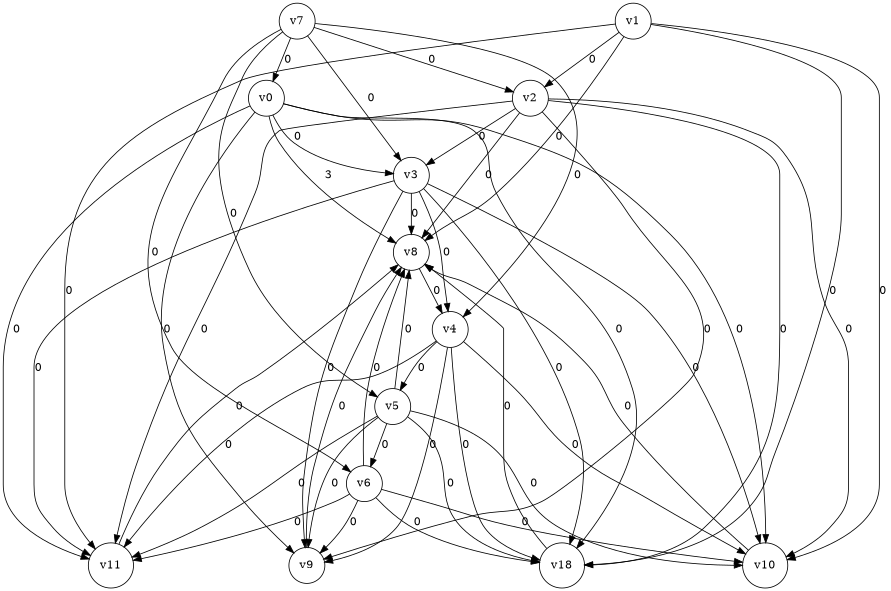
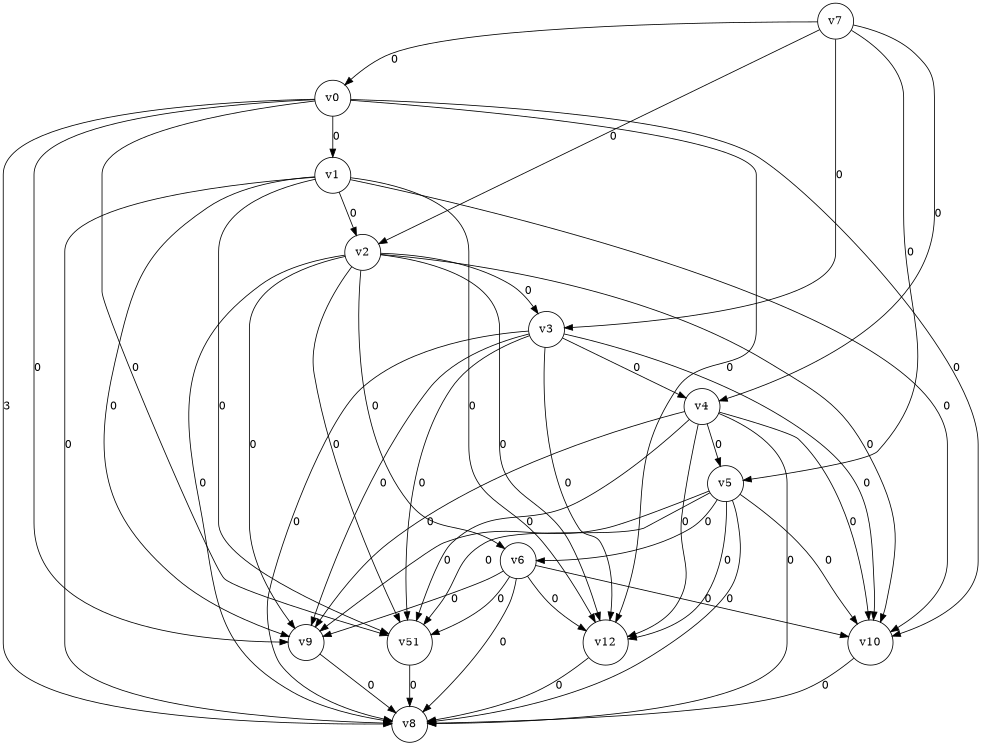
edge "v0" -> "v3": now "v0" -> "v1"
edge "v7" -> "v6": now "v2" -> "v6"
edge "v8" -> "v4": reversed
edge "v1" -> "v9": added, label "0"
node "v11": label "v11" -> "v51"
node "v18": label "v18" -> "v12"
